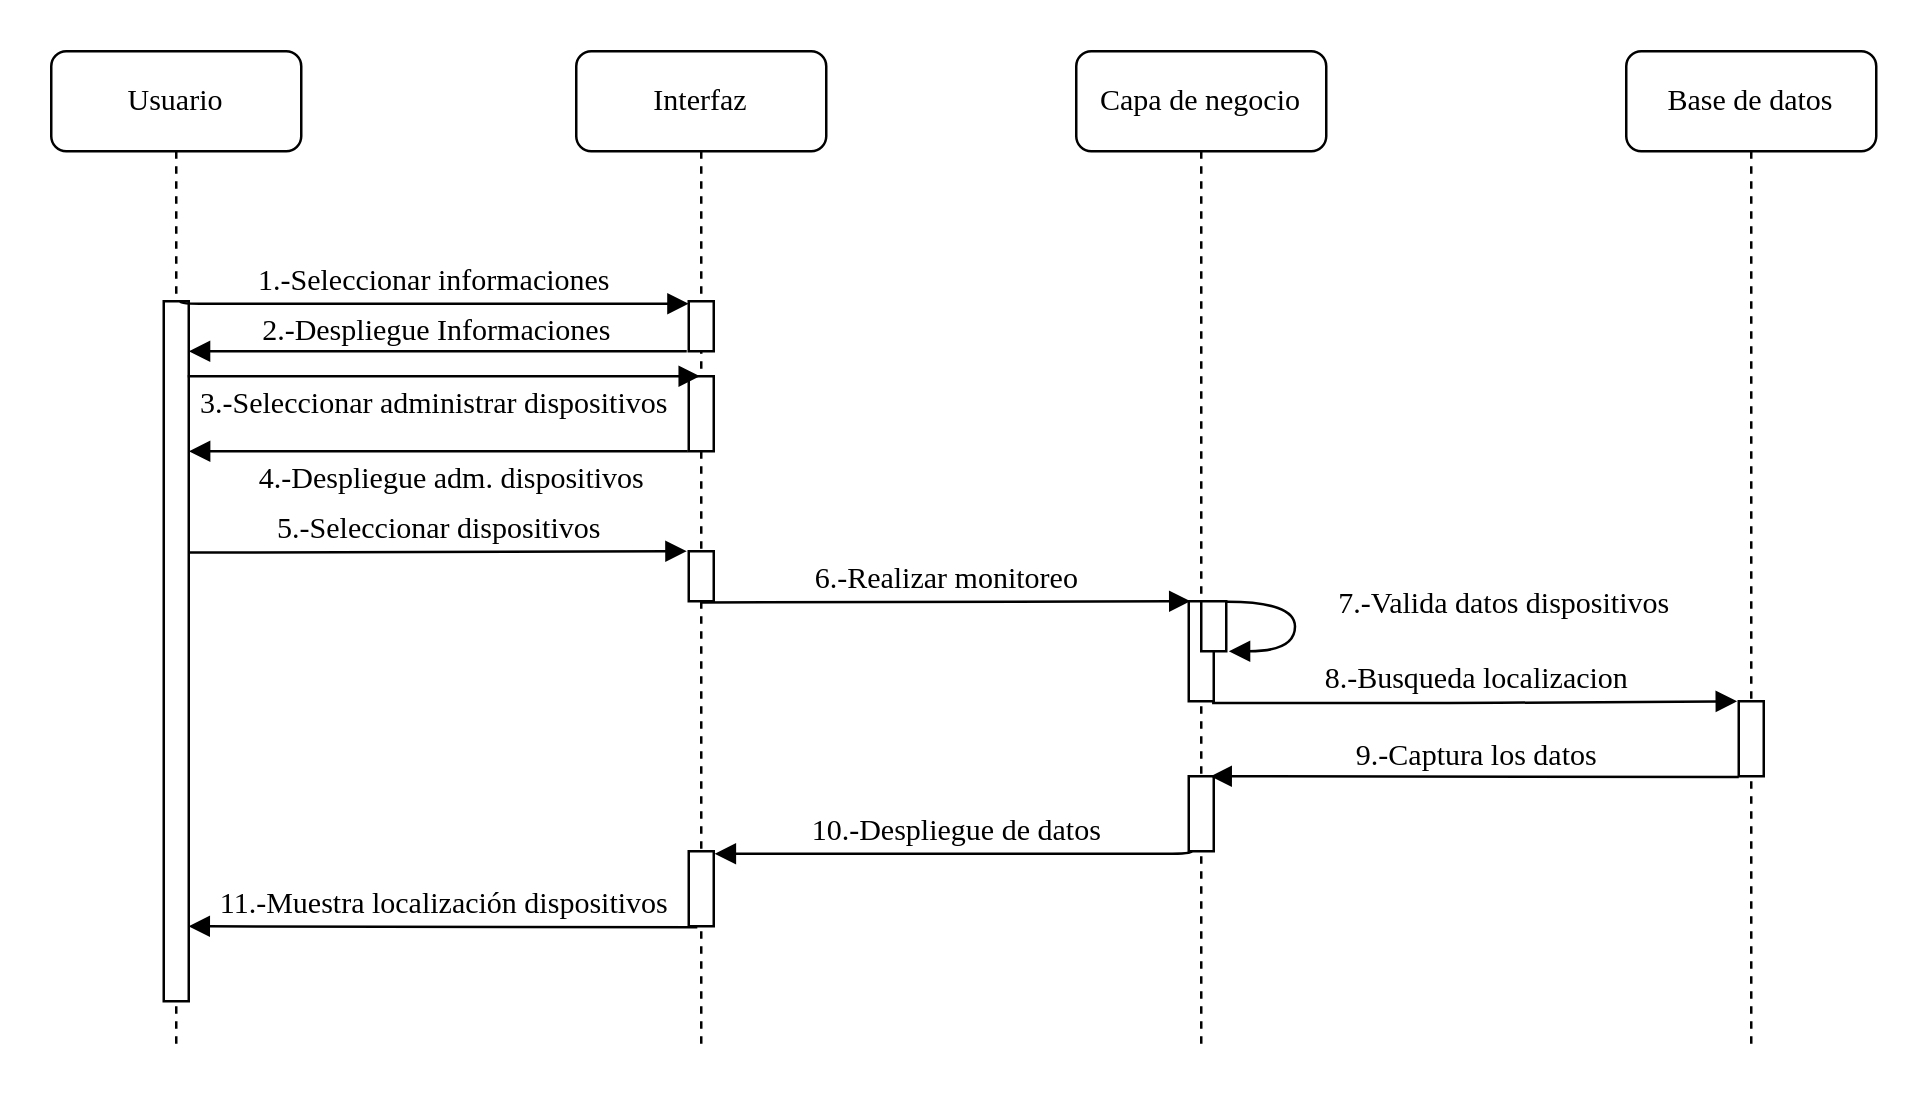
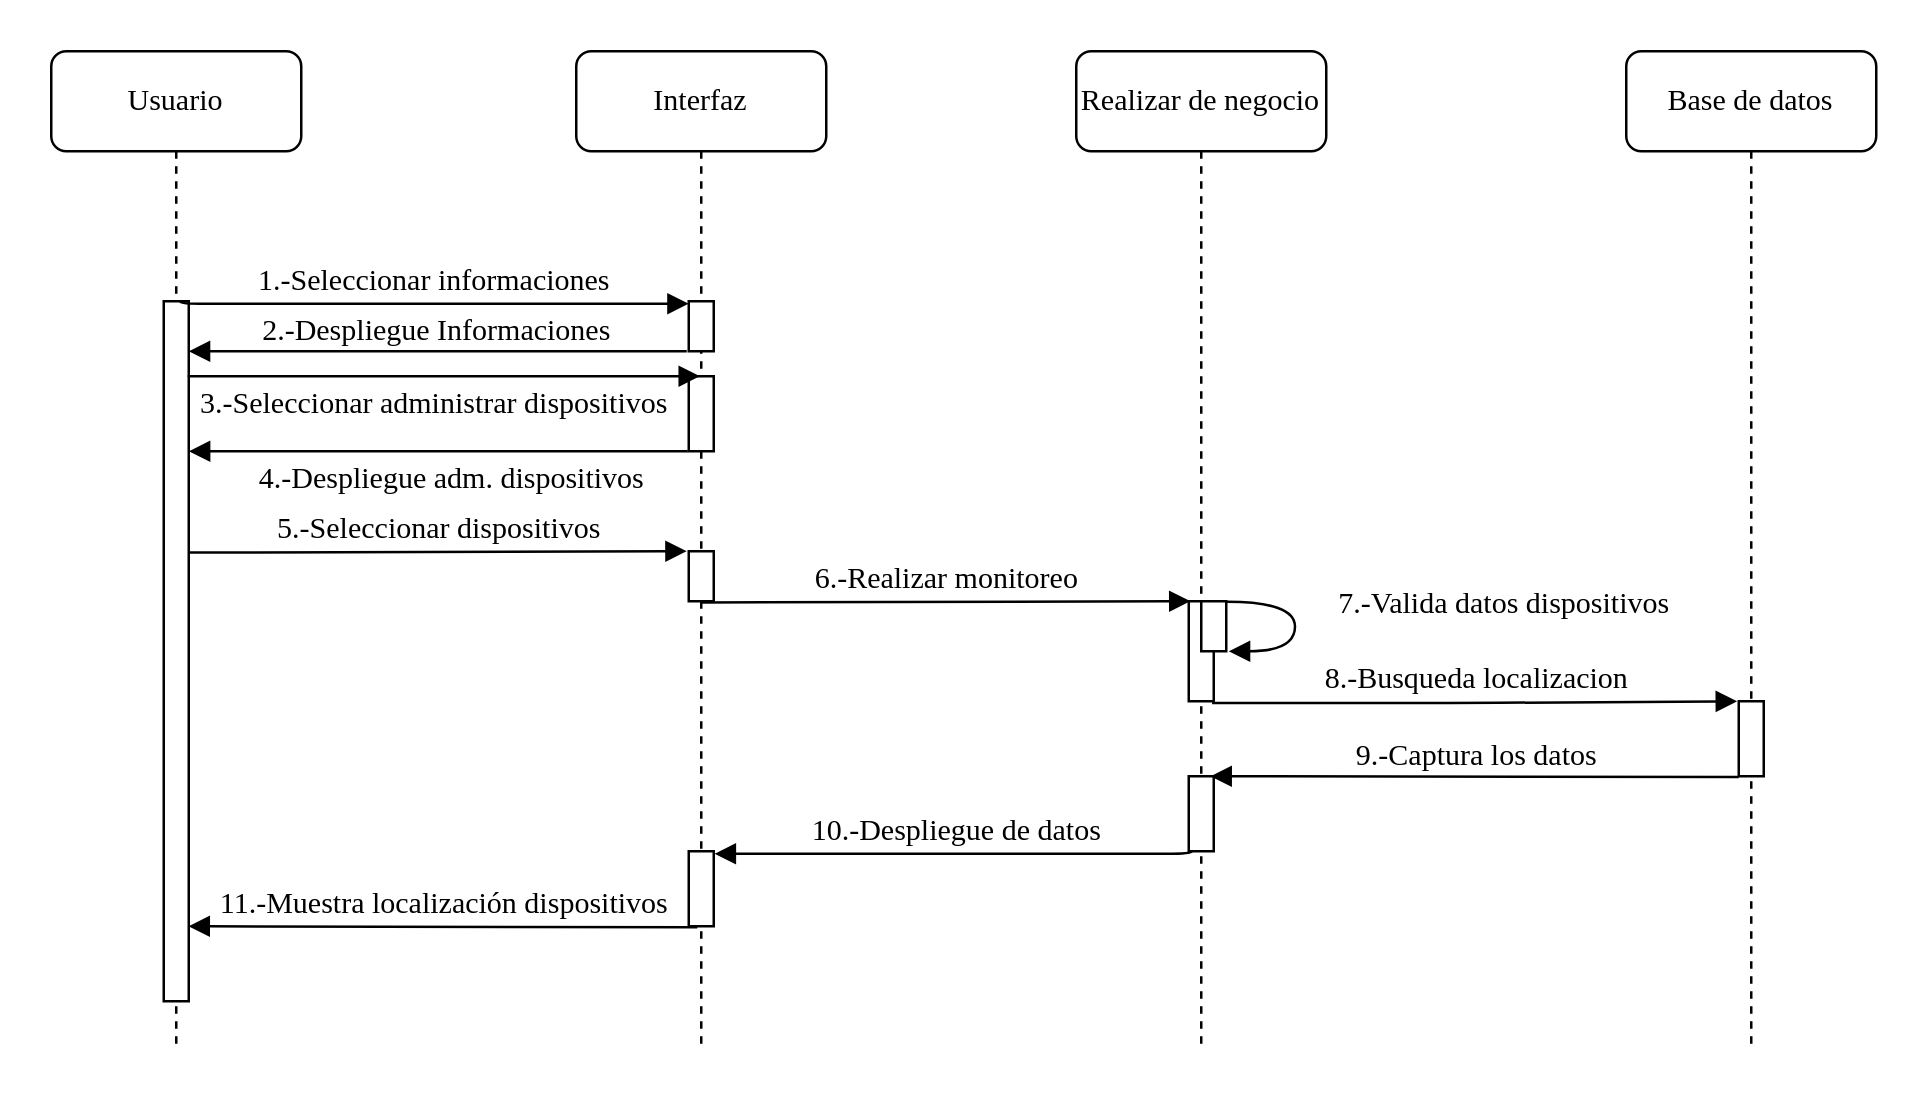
node "Capa de negocio": label "Capa de negocio" -> "Realizar de negocio"
